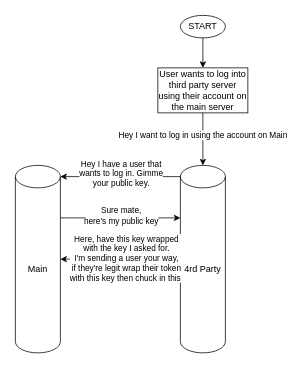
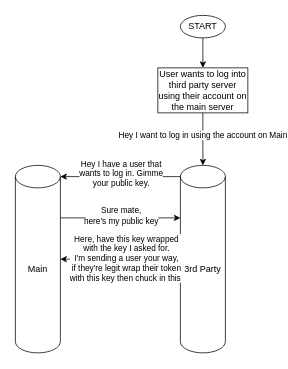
node "4rd Party": label "4rd Party" -> "3rd Party"
